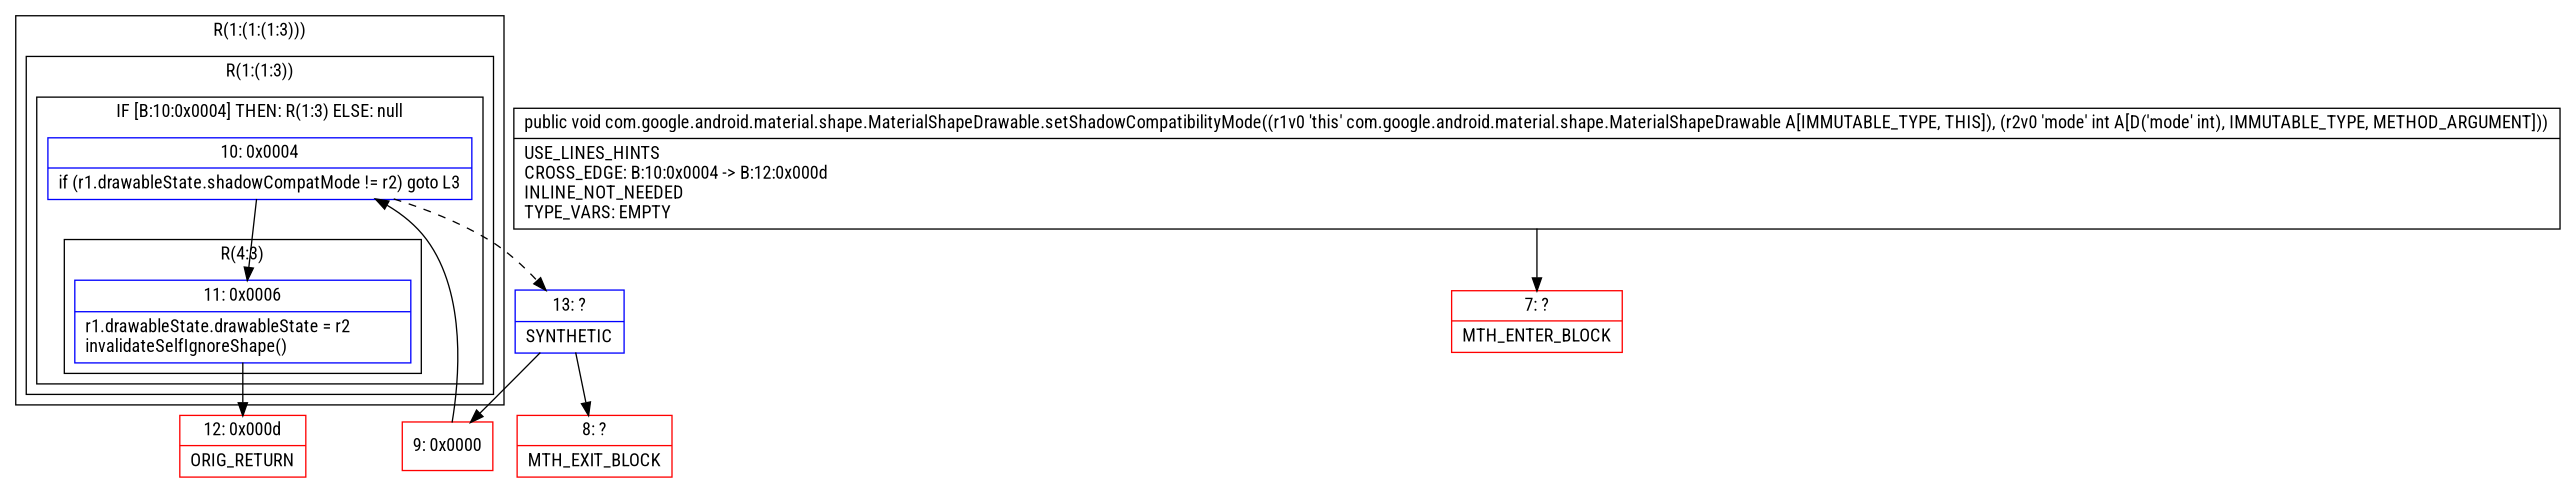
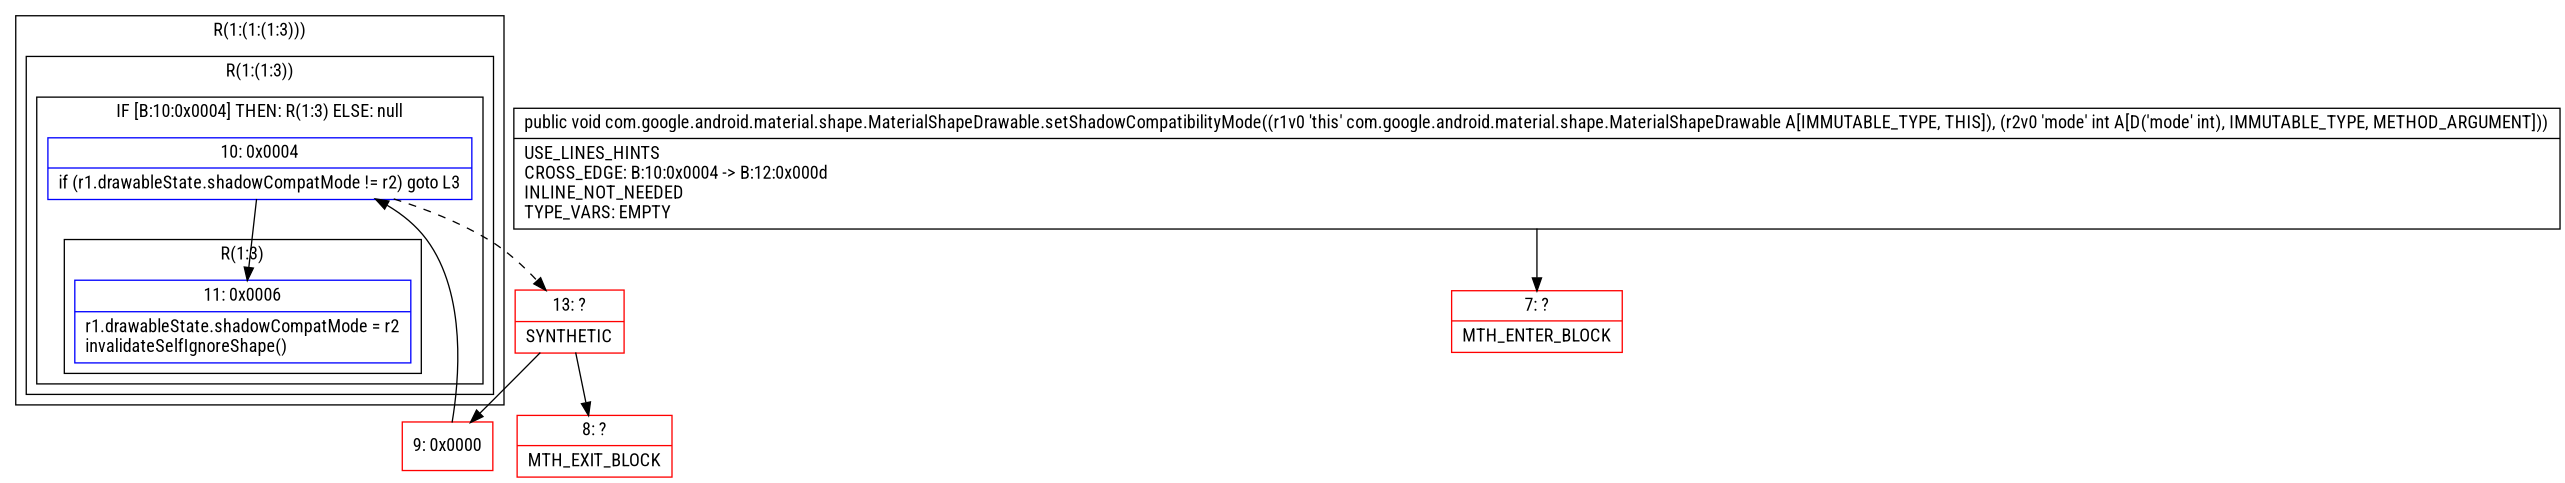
cluster "R(4:3)": label "R(4:3)" -> "R(1:3)"
node "13: ?": color blue -> red
node "11: 0x0006": text "r1.drawableState.drawableState = r2" -> "r1.drawableState.shadowCompatMode = r2"
node "12: 0x000d": removed
